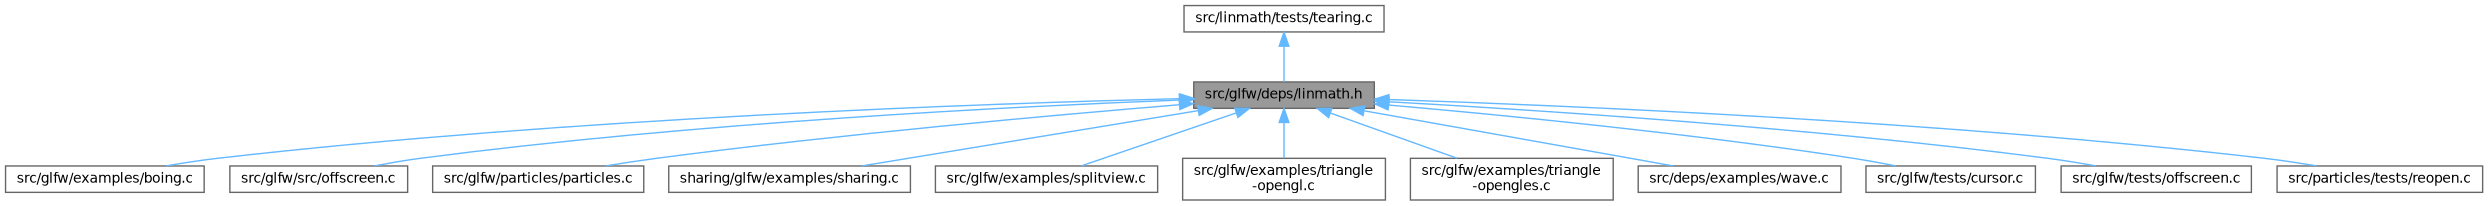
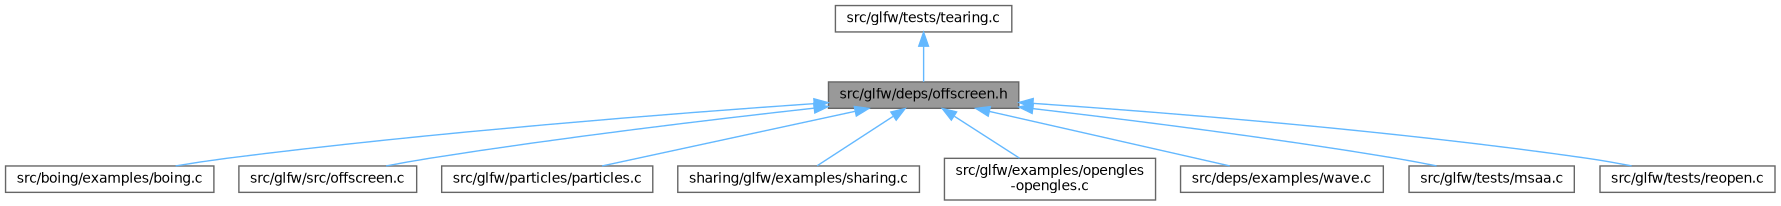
node "src/linmath/tests/tearing.c": label "src/linmath/tests/tearing.c" -> "src/glfw/tests/tearing.c"
node "src/glfw/deps/linmath.h": label "src/glfw/deps/linmath.h" -> "src/glfw/deps/offscreen.h"
node "src/glfw/examples/boing.c": label "src/glfw/examples/boing.c" -> "src/boing/examples/boing.c"
node "src/glfw/examples/splitview.c": removed
node "src/glfw/examples/triangle -opengl.c": removed
node "src/glfw/examples/triangle -opengles.c": label "src/glfw/examples/triangle -opengles.c" -> "src/glfw/examples/opengles -opengles.c"
node "src/glfw/tests/cursor.c": removed
node "src/glfw/tests/offscreen.c": label "src/glfw/tests/offscreen.c" -> "src/glfw/tests/msaa.c"
node "src/particles/tests/reopen.c": label "src/particles/tests/reopen.c" -> "src/glfw/tests/reopen.c"
